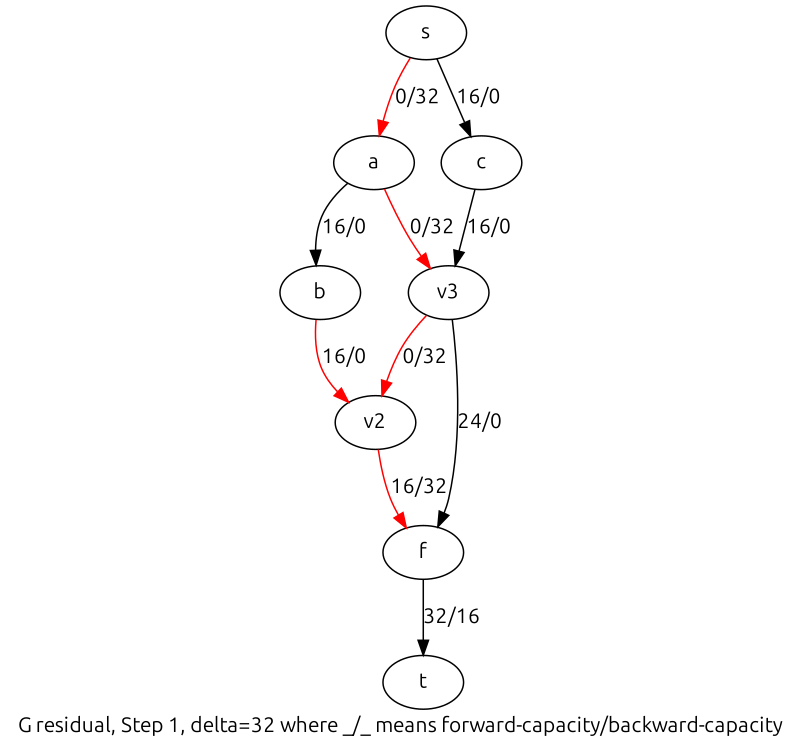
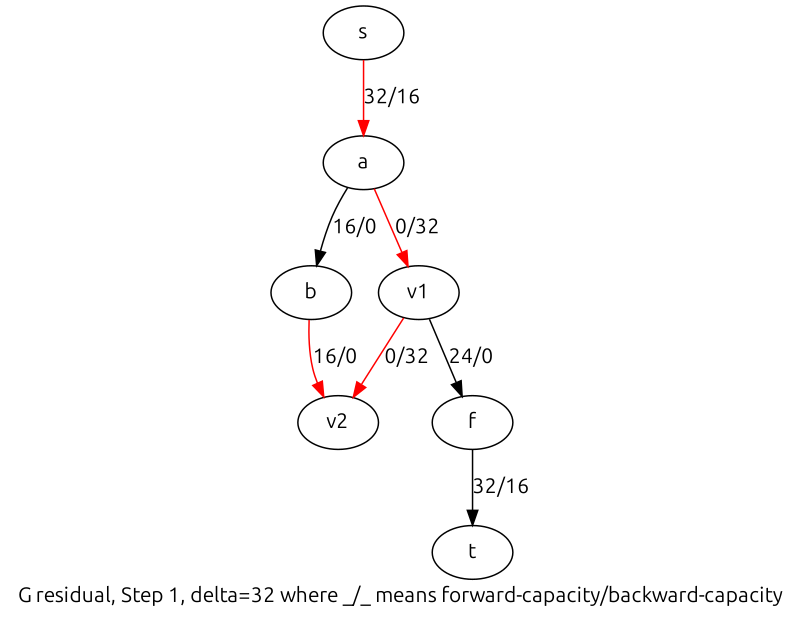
edge "s" -> "a": label "0/32" -> "32/16"
node "c": removed
node "v3": label "v3" -> "v1"
edge "v2" -> "f": removed, label "16/32"
